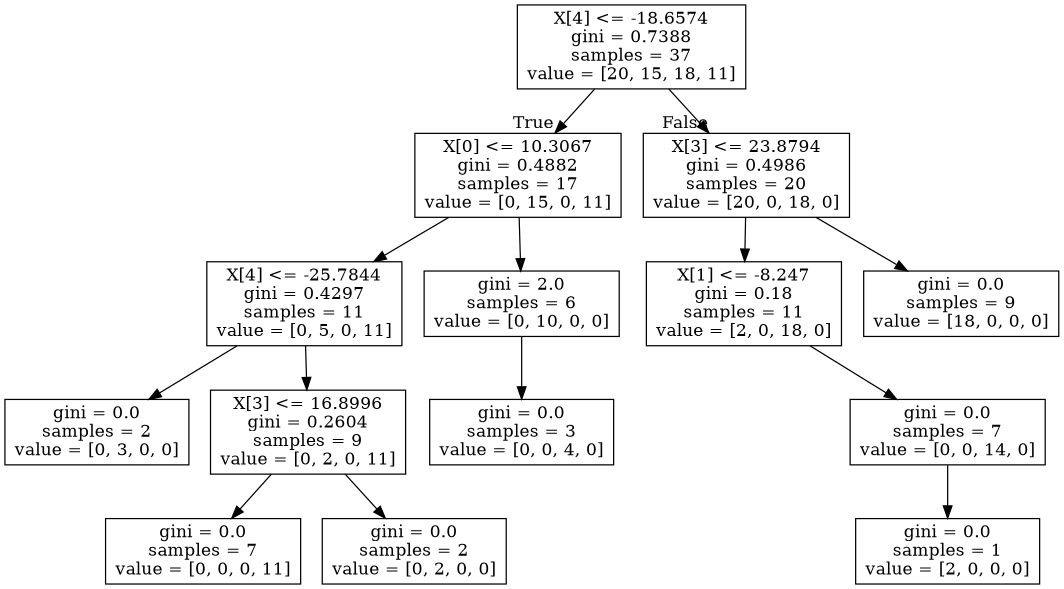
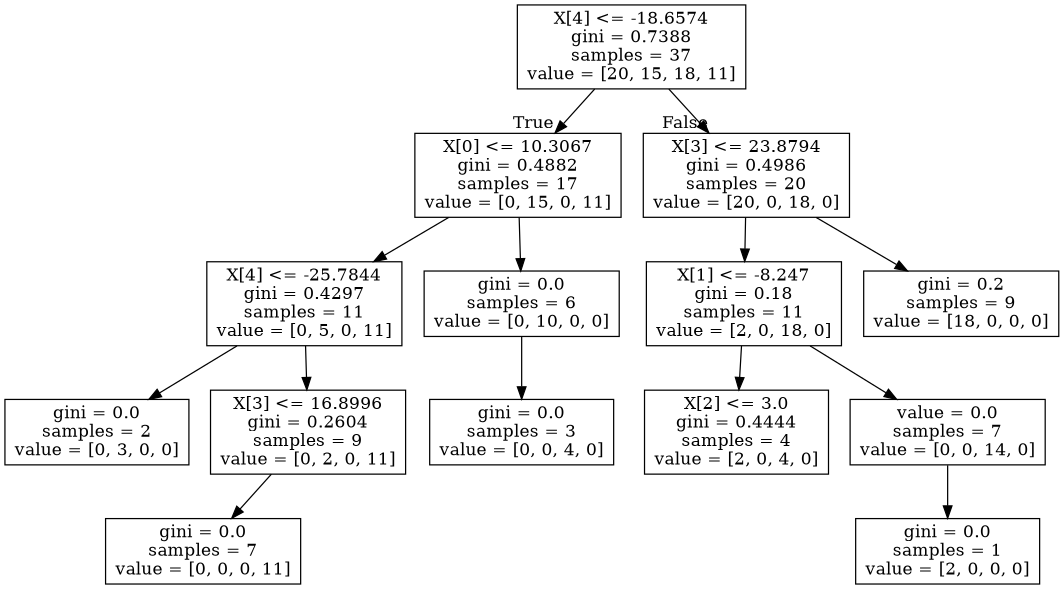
node "gini = 2.0 samples = 6 value = [0, 10, 0, 0]": label "gini = 2.0 samples = 6 value = [0, 10, 0, 0]" -> "gini = 0.0 samples = 6 value = [0, 10, 0, 0]"
node "gini = 0.0 samples = 9 value = [18, 0, 0, 0]": label "gini = 0.0 samples = 9 value = [18, 0, 0, 0]" -> "gini = 0.2 samples = 9 value = [18, 0, 0, 0]"
node "X[2] <= 3.0 gini = 0.4444 samples = 4 value = [2, 0, 4, 0]": added
node "gini = 0.0 samples = 7 value = [0, 0, 14, 0]": label "gini = 0.0 samples = 7 value = [0, 0, 14, 0]" -> "value = 0.0 samples = 7 value = [0, 0, 14, 0]"
node "gini = 0.0 samples = 2 value = [0, 2, 0, 0]": removed
